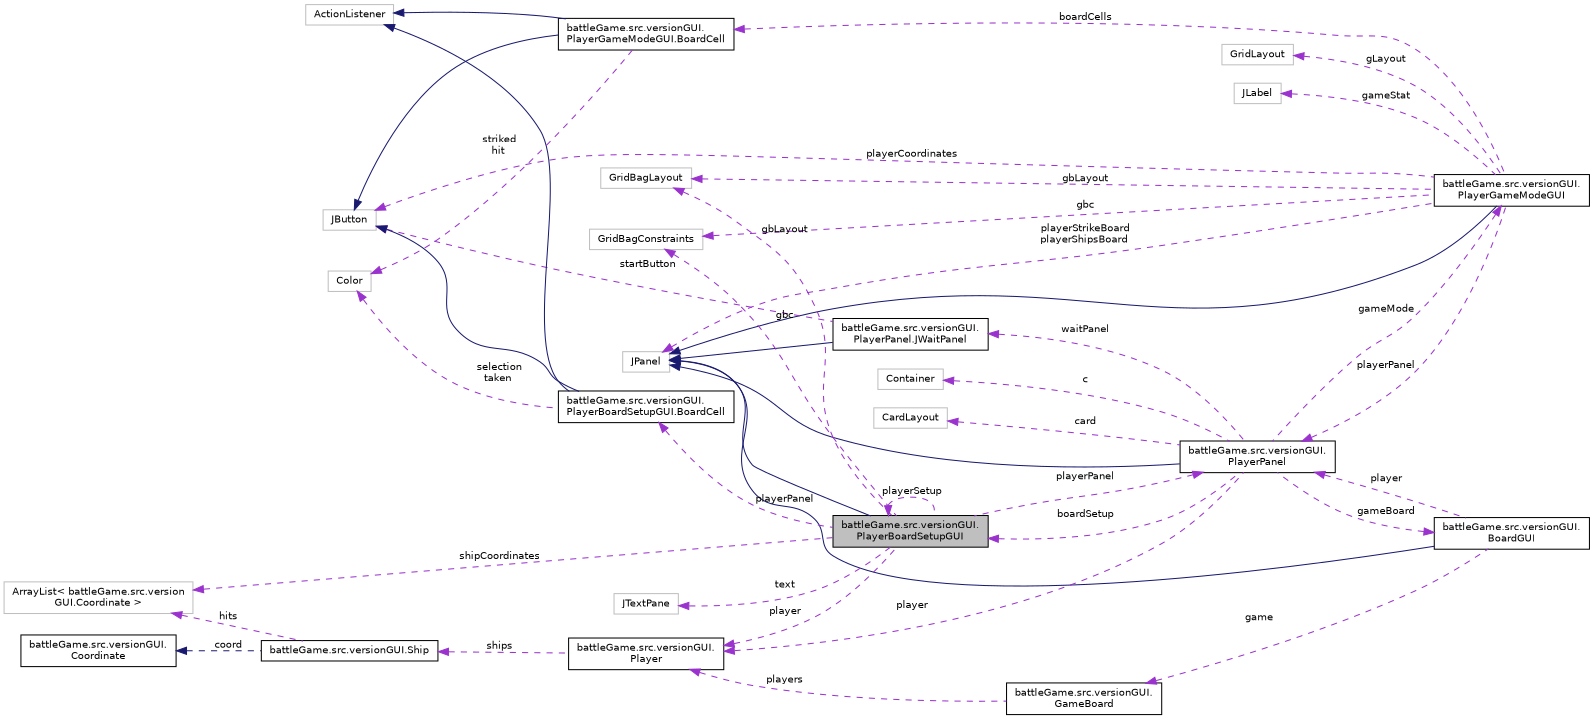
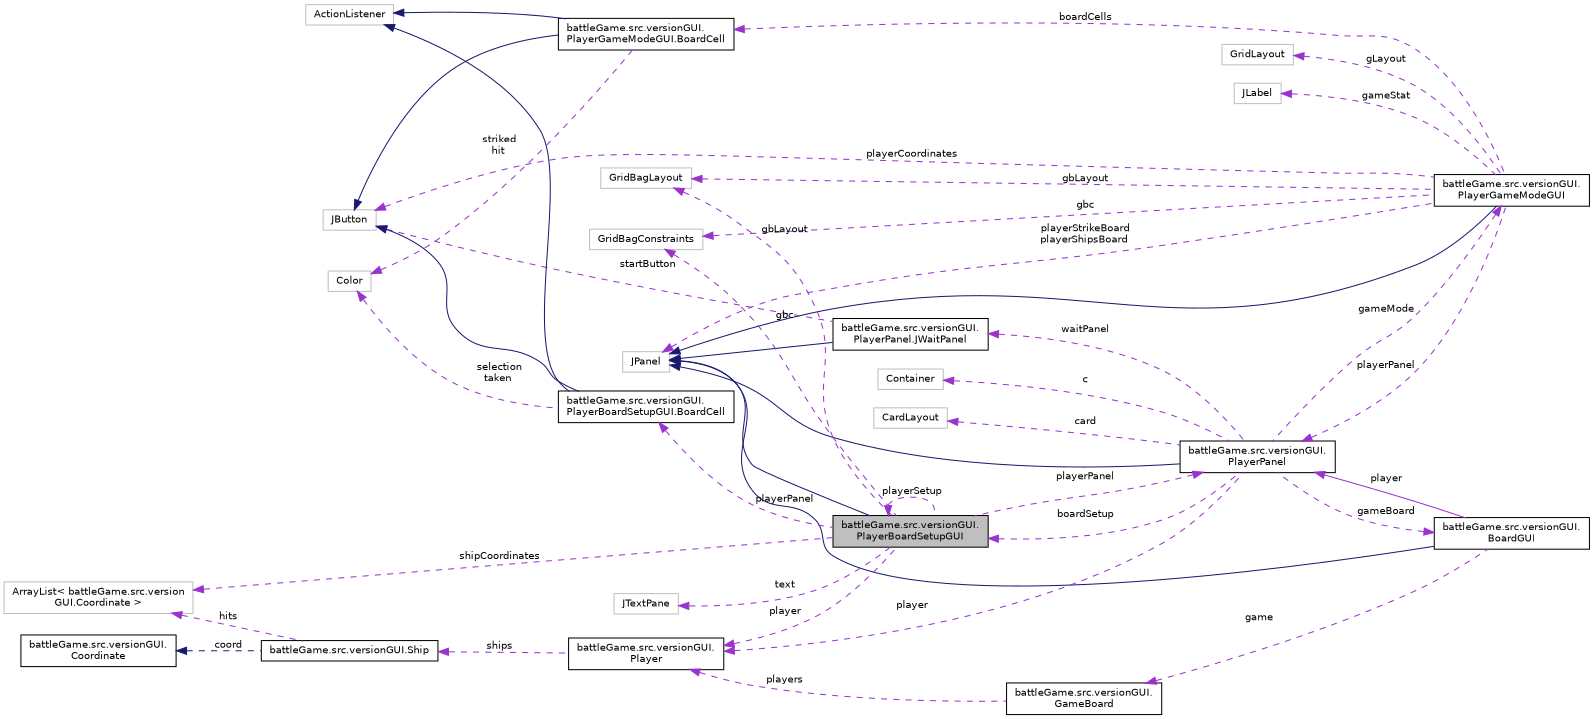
edge "battleGame.src.versionGUI. BoardGUI" -> "battleGame.src.versionGUI. PlayerPanel": style dashed -> solid
